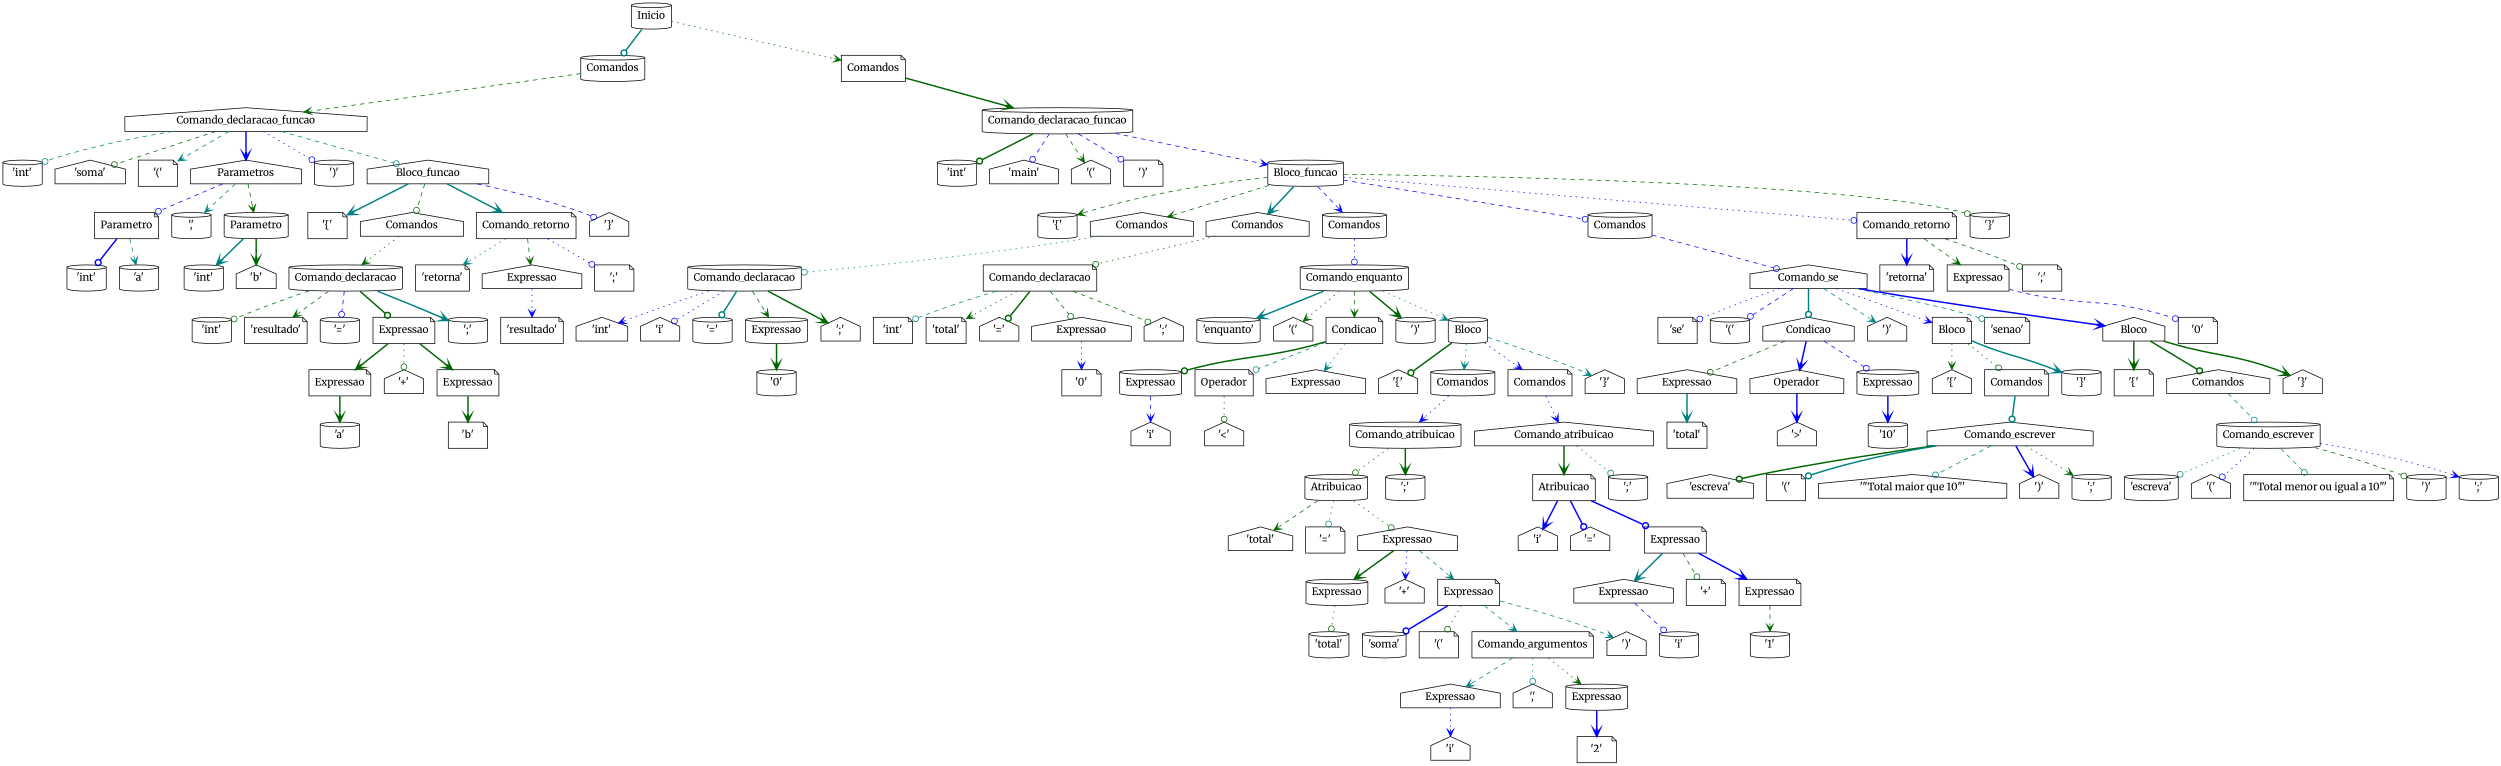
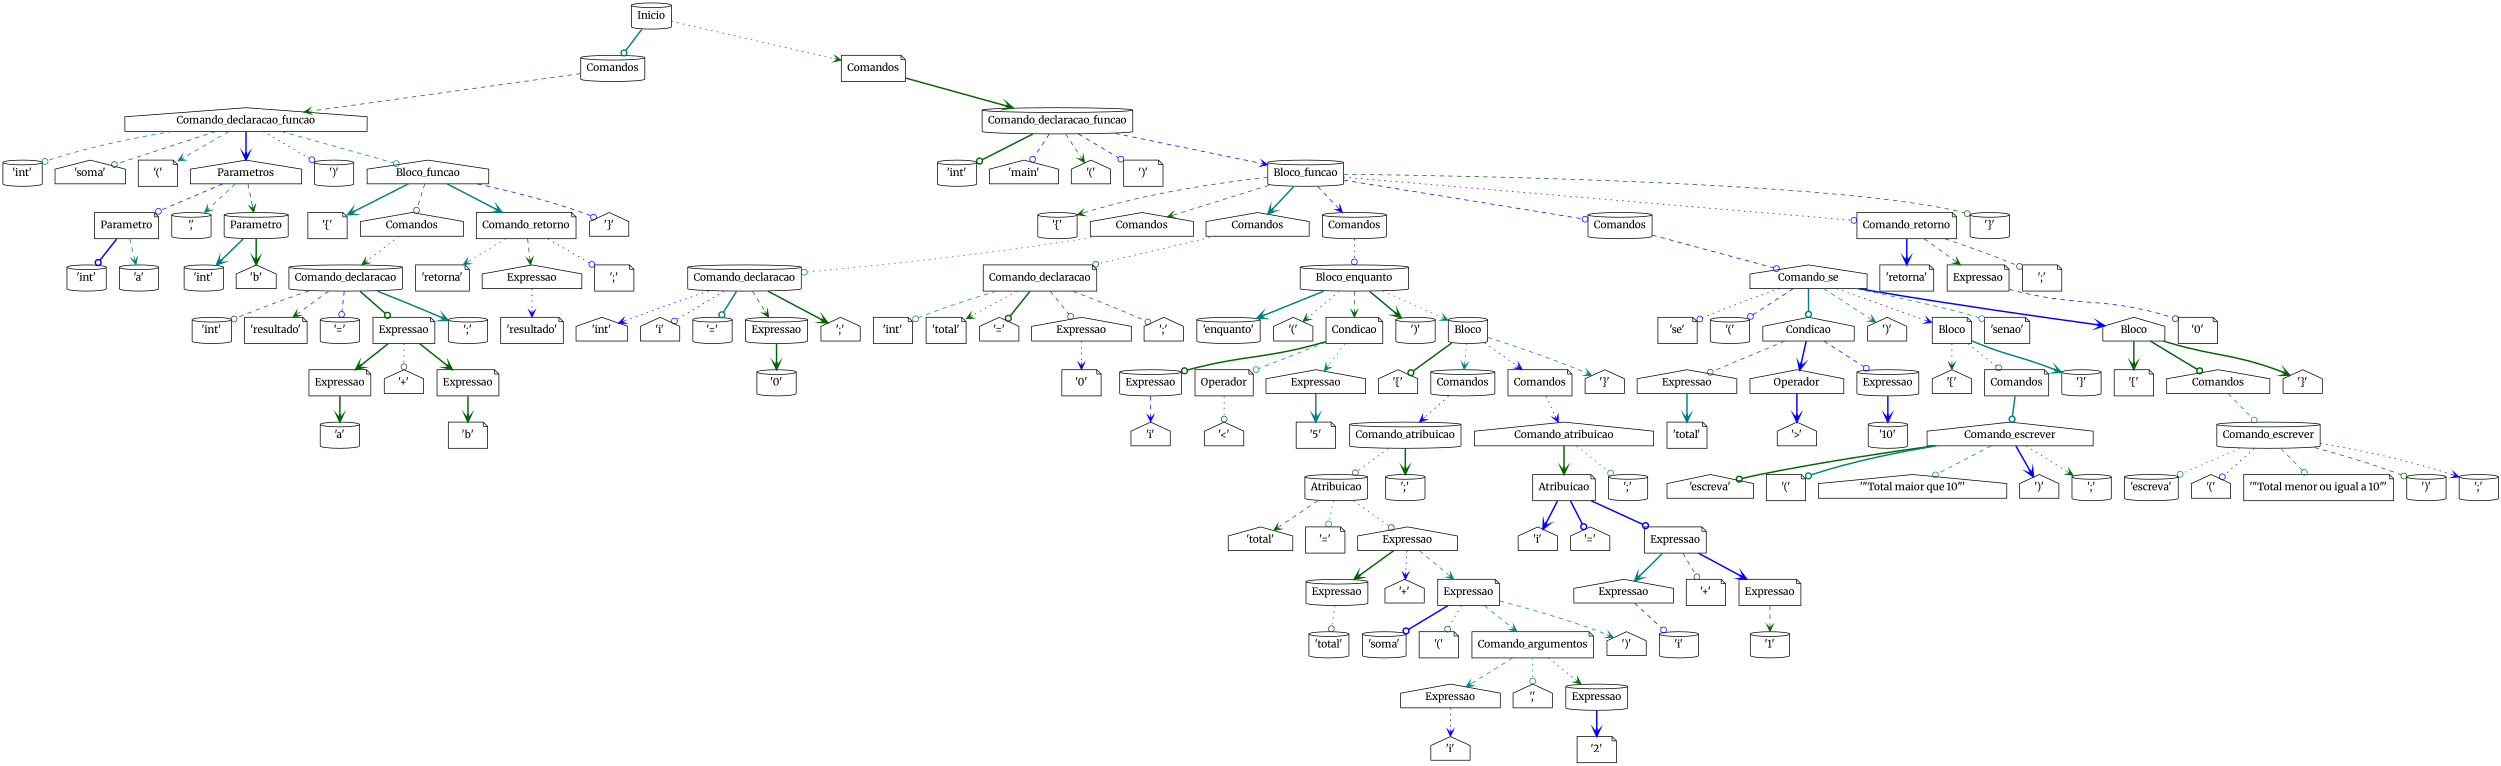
node "Comando_enquanto": label "Comando_enquanto" -> "Bloco_enquanto"
node "'5'": added
